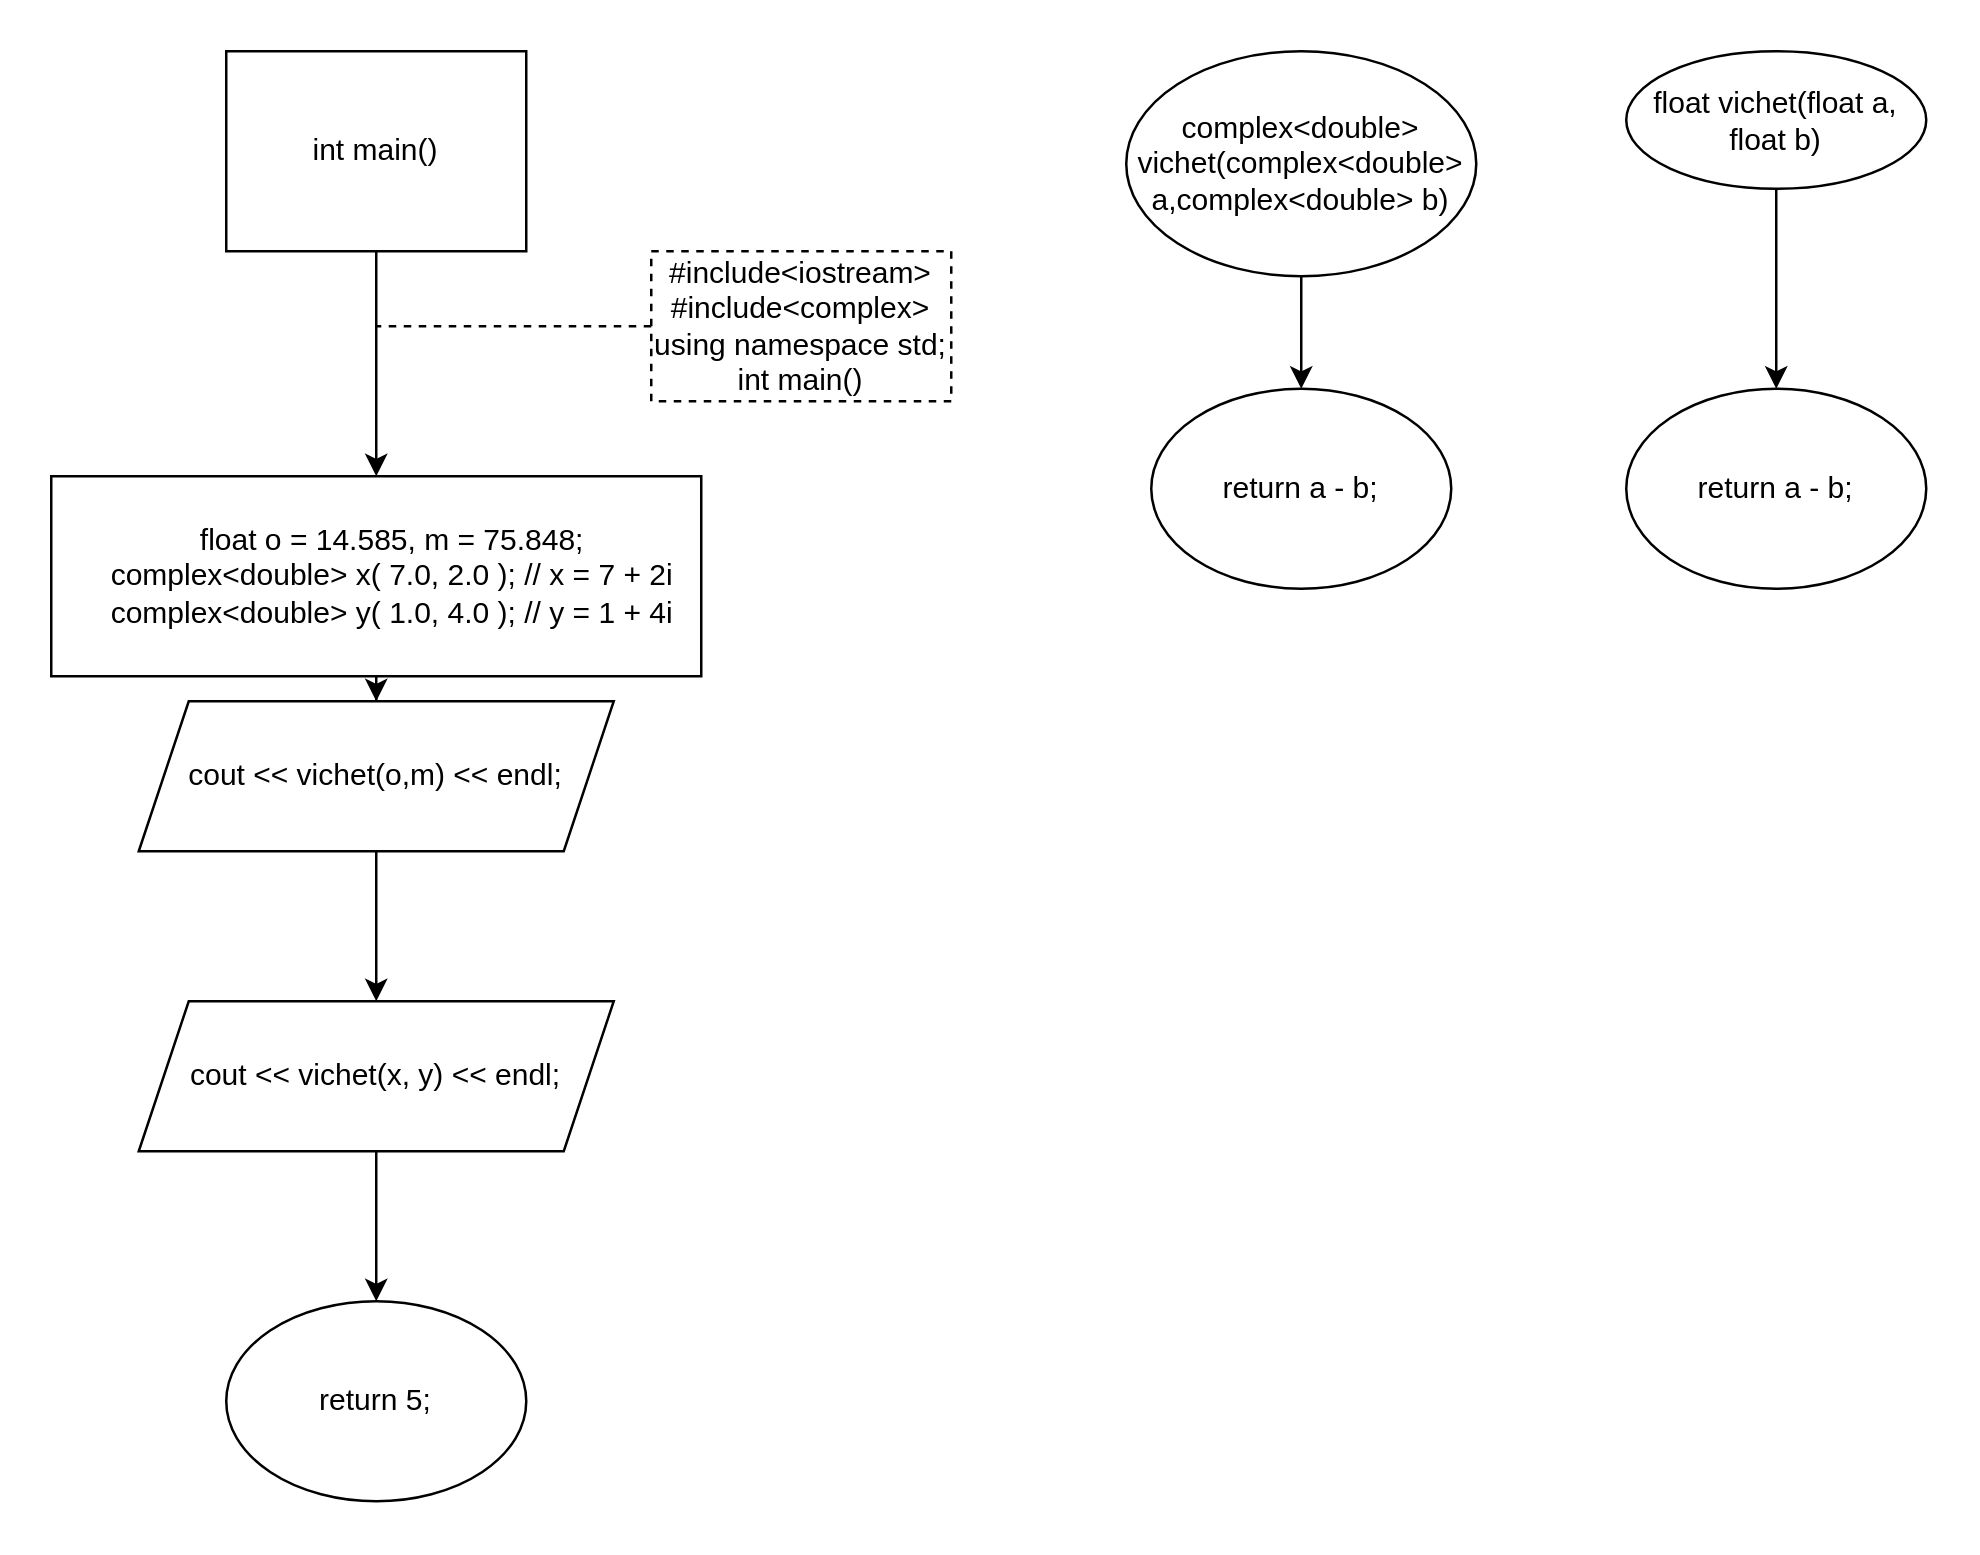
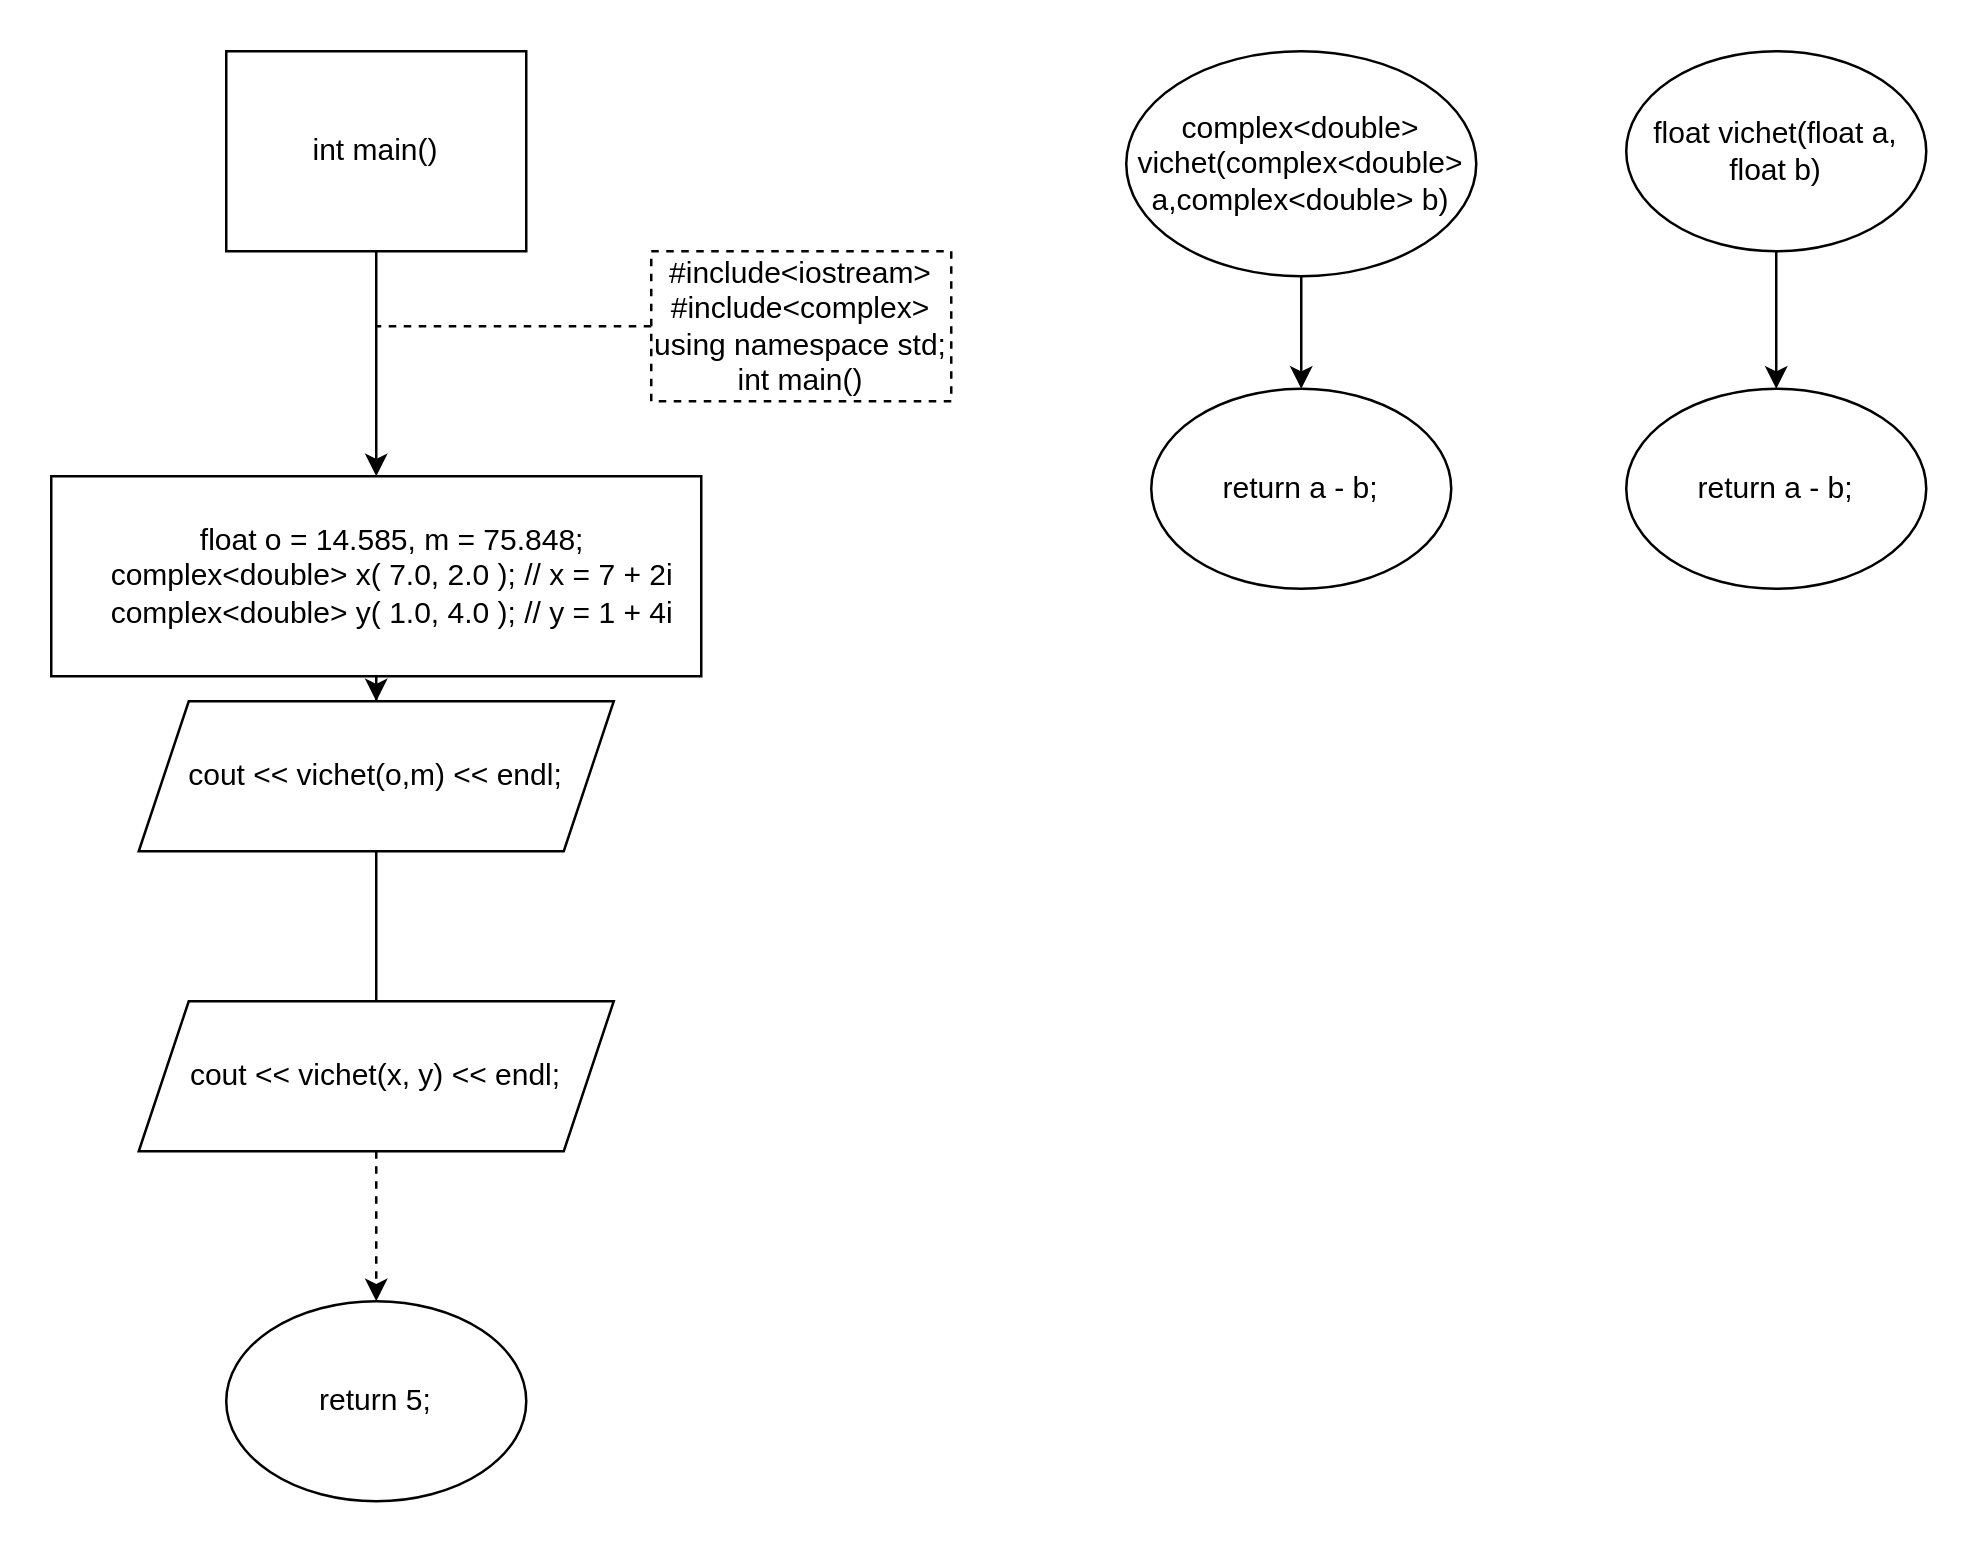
node "float vichet(float a, float b)": size 300x138 -> 300x200
edge "cout << vichet(o,m) << endl;" -> "cout << vichet(x, y) << endl;": arrowhead classic -> none
edge "cout << vichet(x, y) << endl;" -> "return 5;": style solid -> dashed
